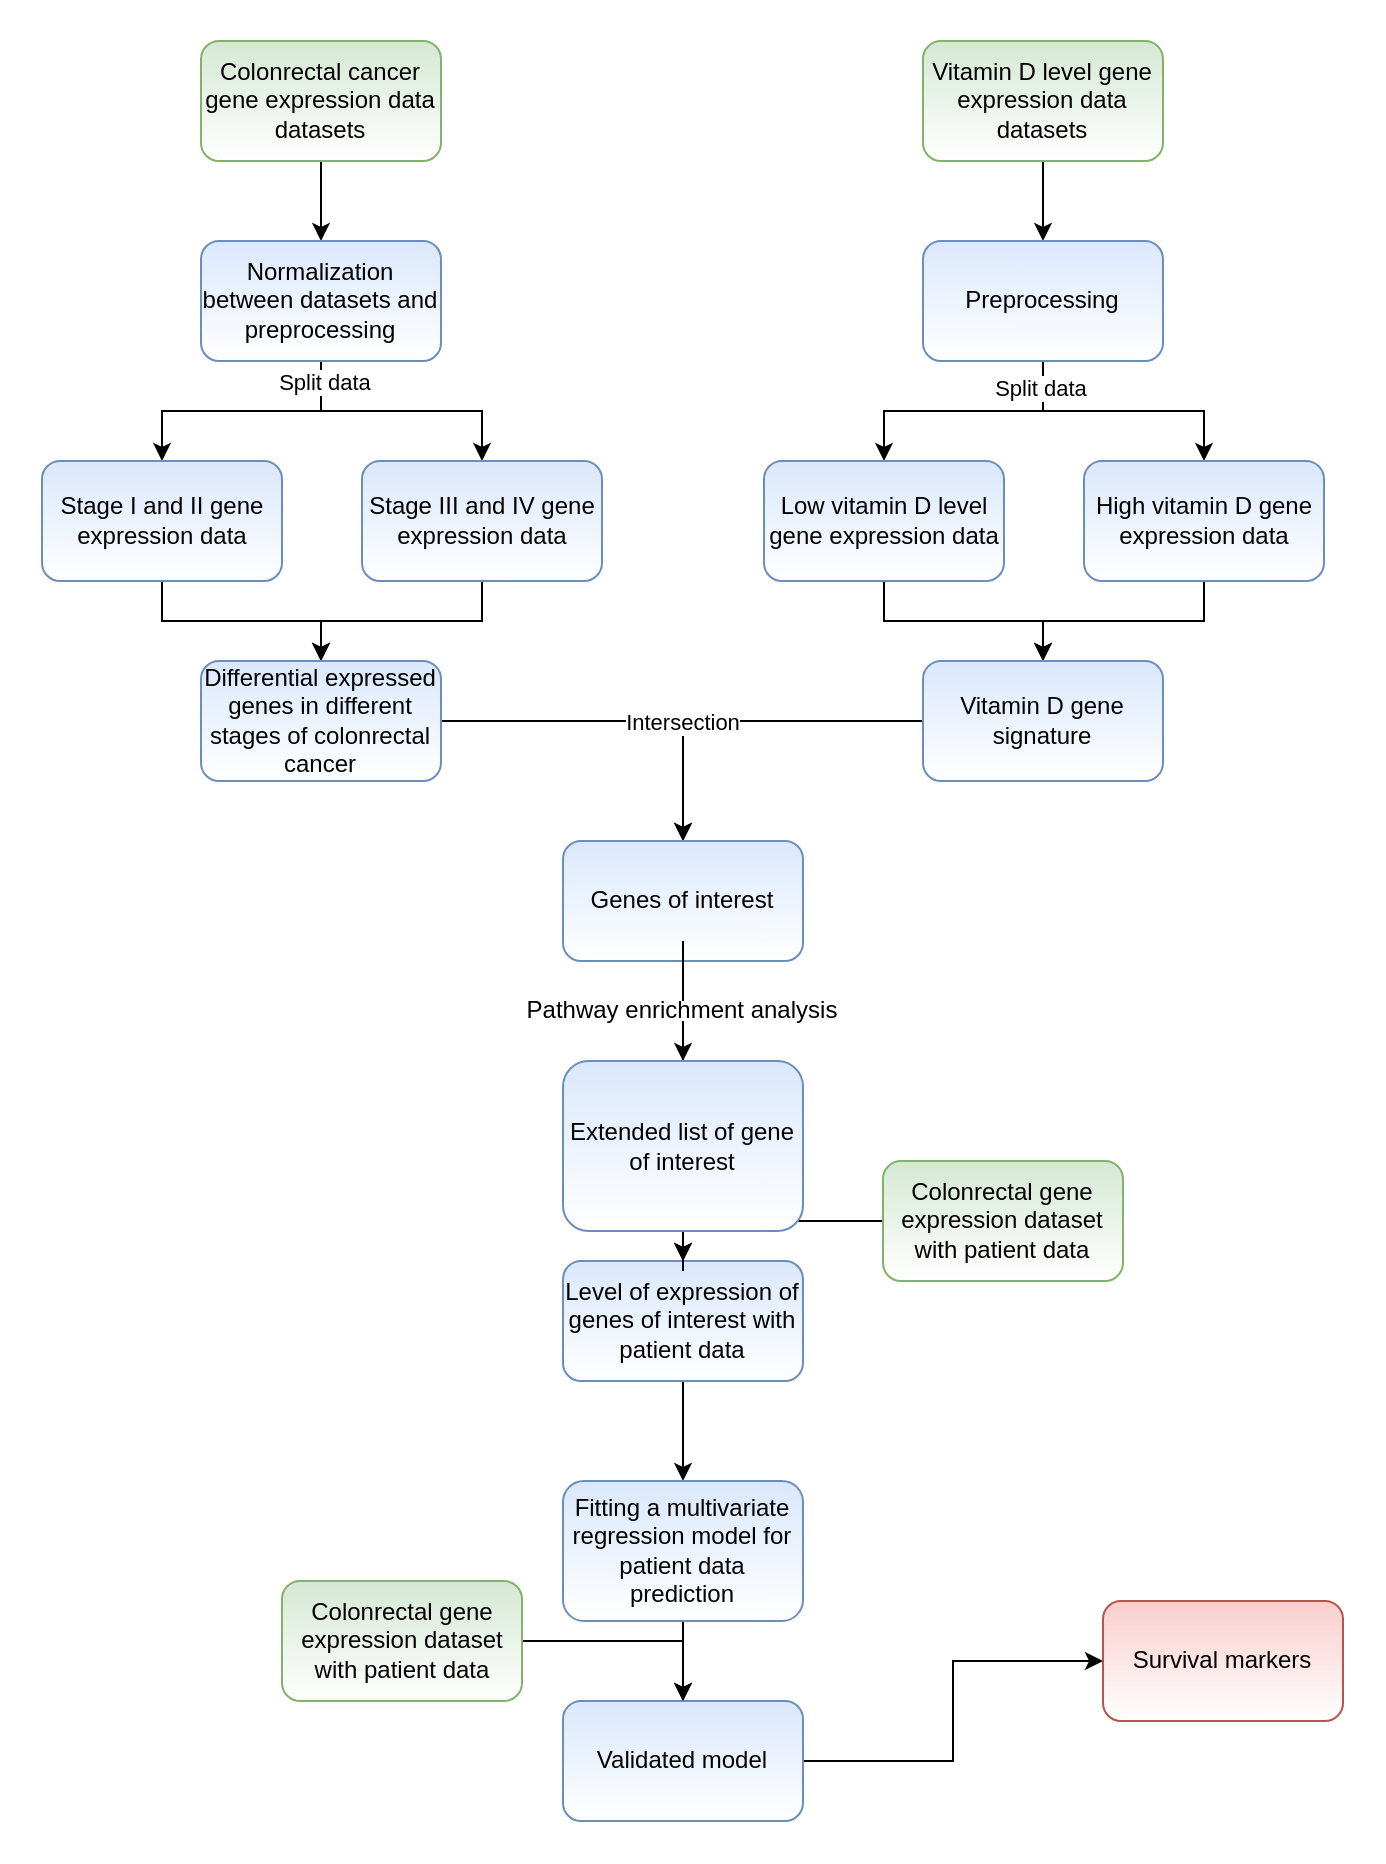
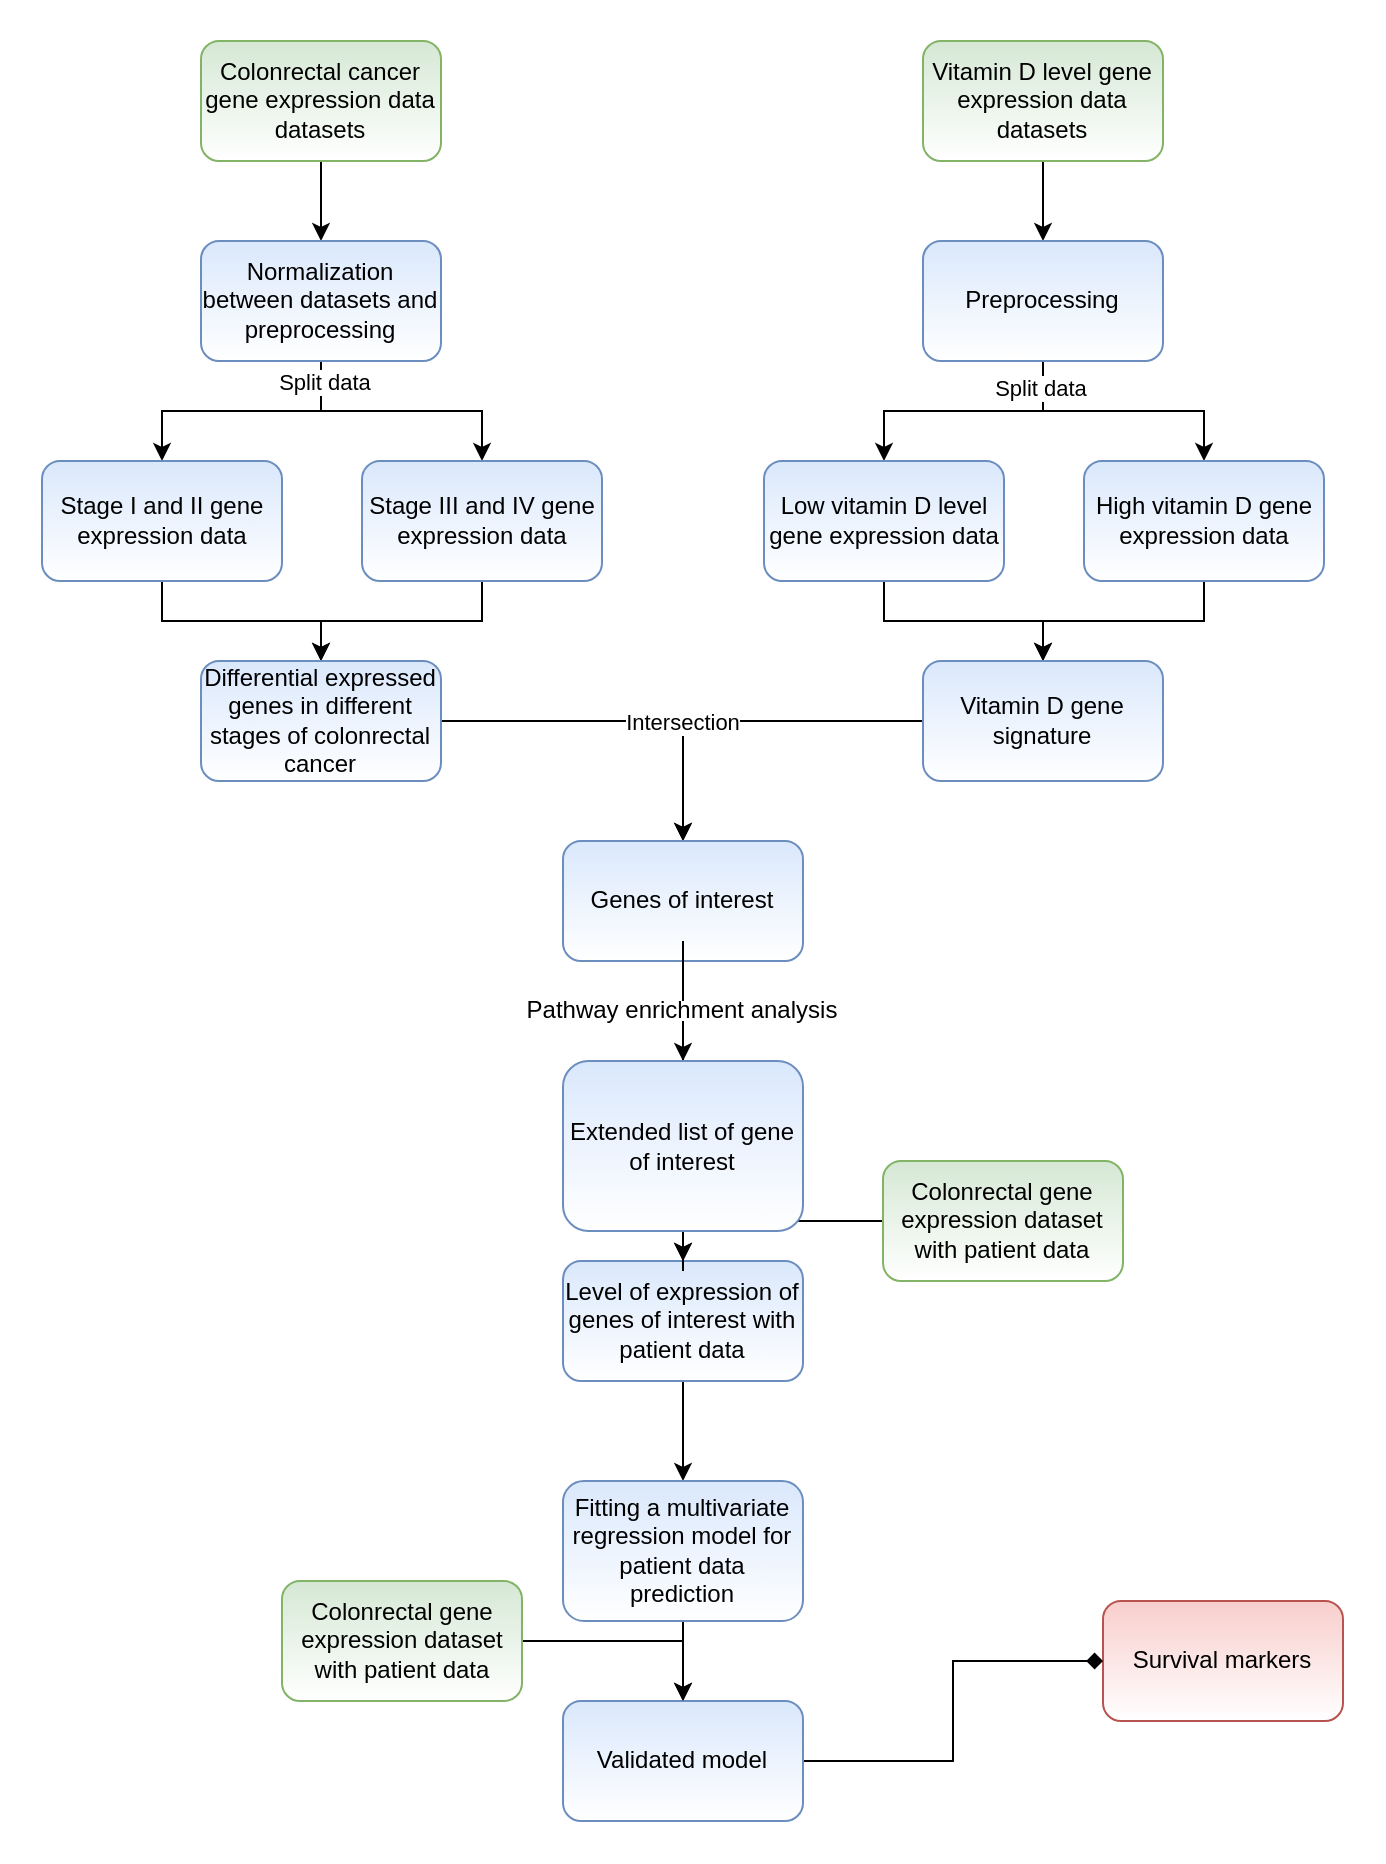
edge "Validated model" -> "Survival markers": arrowhead classic -> diamond
